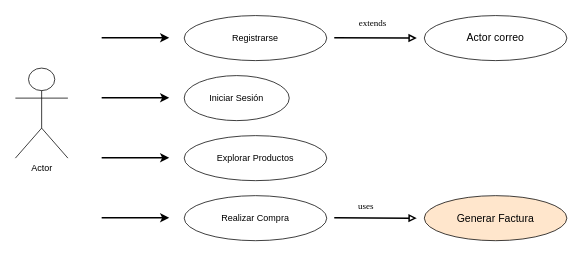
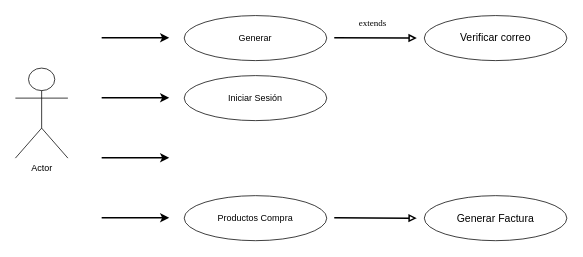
node "Registrarse": label "Registrarse" -> "Generar"
node "Actor correo": label "Actor correo" -> "Verificar correo"
node "Iniciar Sesión": size 105x45 -> 143x45
node "Explorar Productos": removed
node "uses": removed
node "Realizar Compra": label "Realizar Compra" -> "Productos Compra"
node "Generar Factura": fillcolor #ffe6cc -> #ffffff
